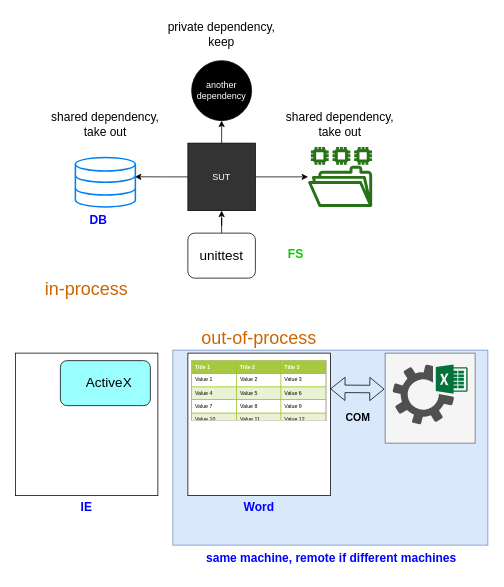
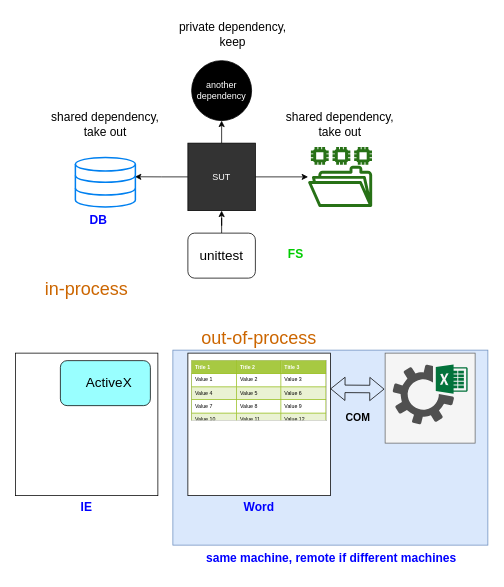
node "private dependency, keep": moved (222, 34) -> (233, 34)
